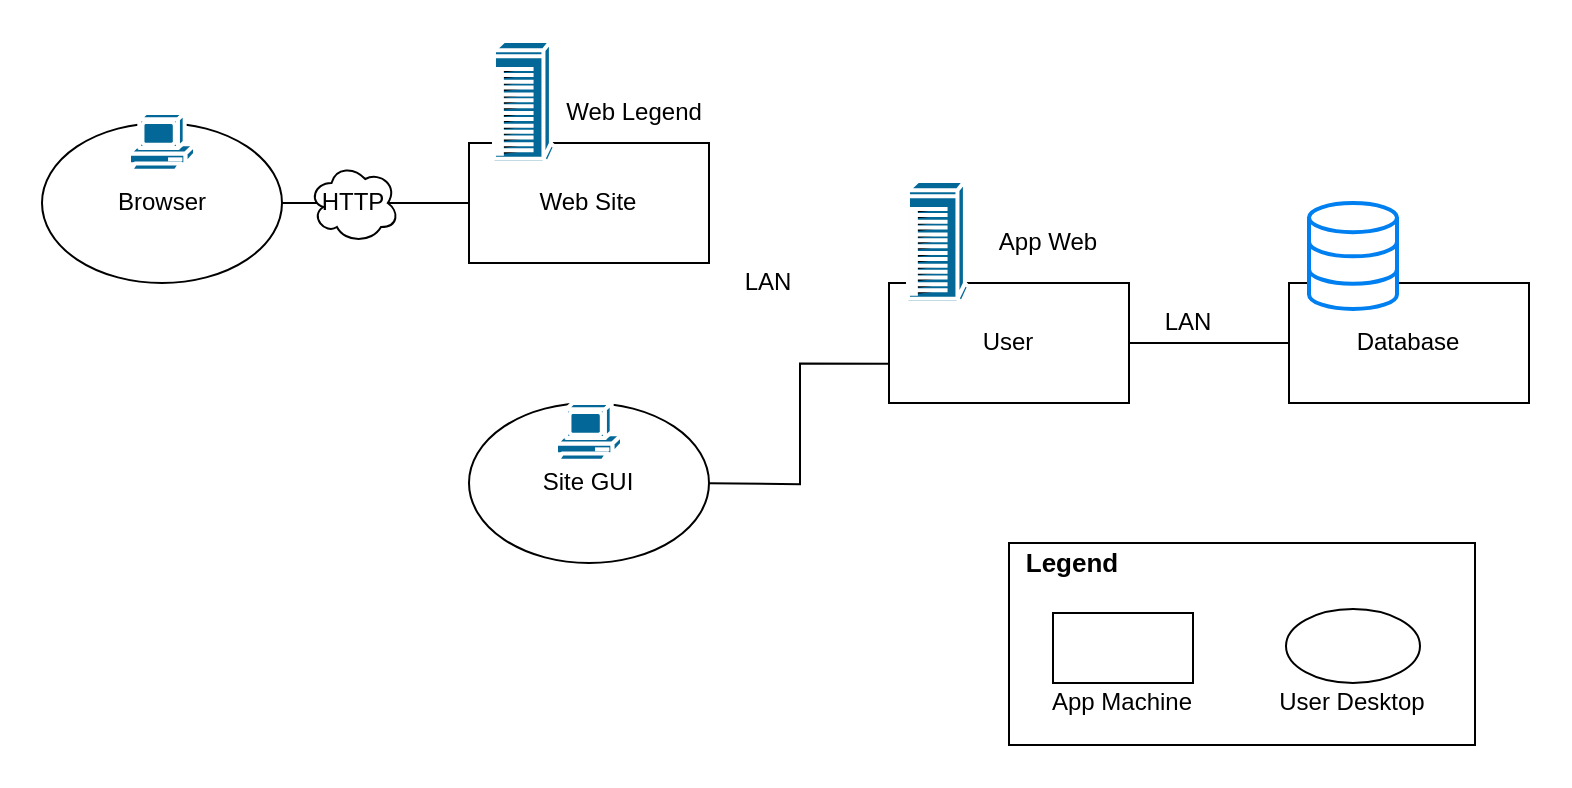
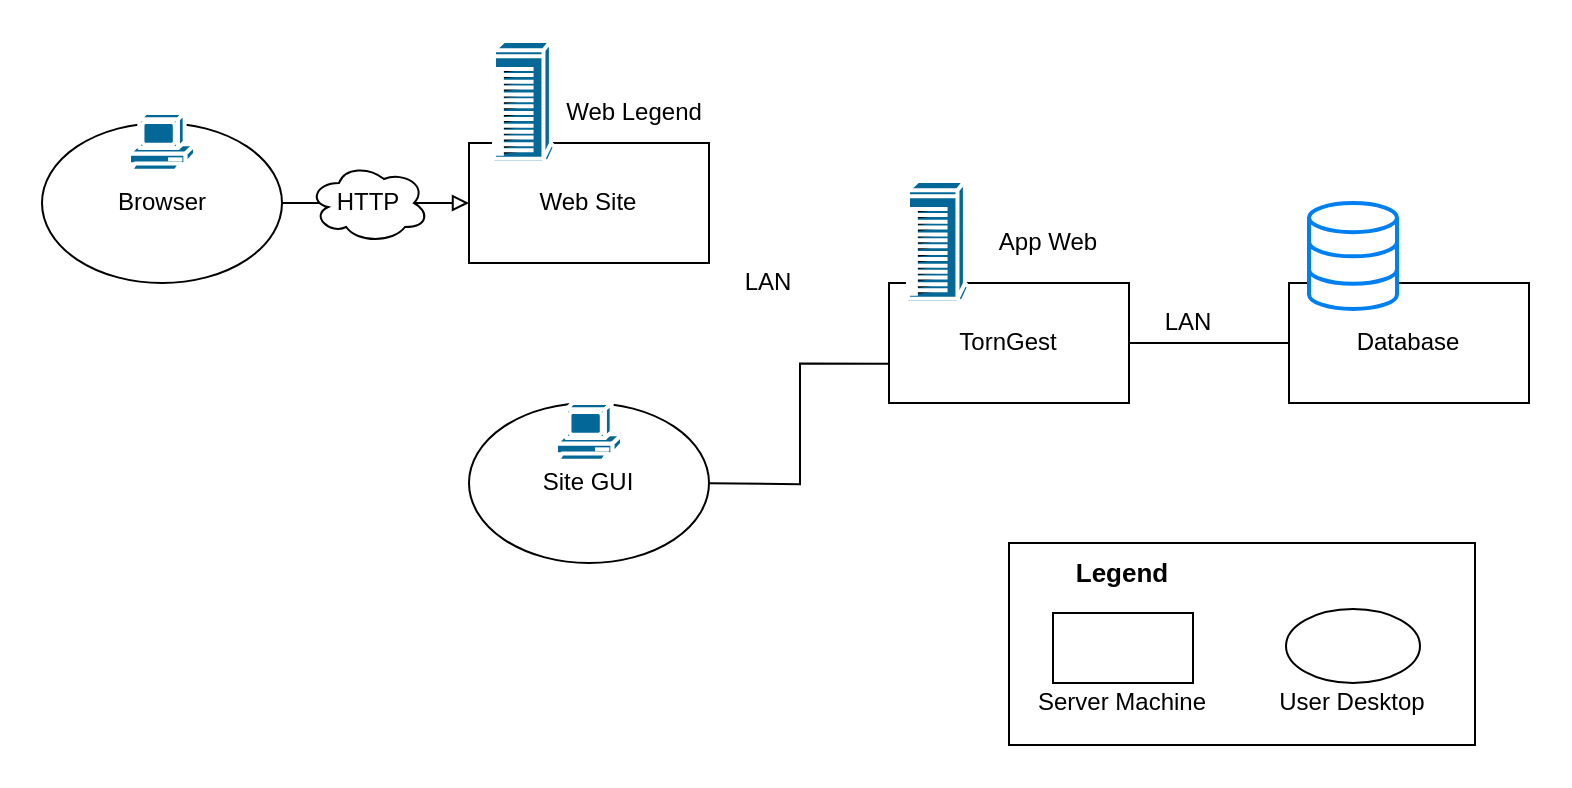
node "HTTP": size 90x80 -> 120x80
edge "Browser" -- "Web Site": arrowhead none -> block
node "User": label "User" -> "TornGest"
node "Legend": moved (1073, 563) -> (1123, 573)
node "App Machine": label "App Machine" -> "Server Machine"
